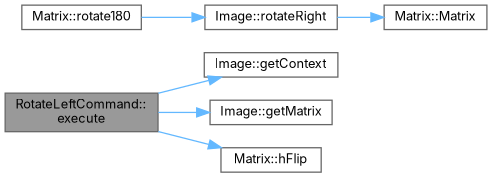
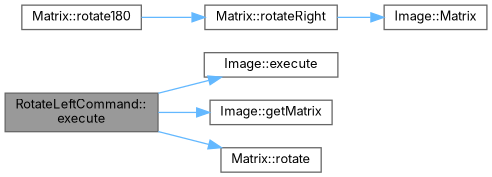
node "Image::rotateRight": label "Image::rotateRight" -> "Matrix::rotateRight"
node "Matrix::Matrix": label "Matrix::Matrix" -> "Image::Matrix"
node "Image::getContext": label "Image::getContext" -> "Image::execute"
node "Matrix::hFlip": label "Matrix::hFlip" -> "Matrix::rotate"
